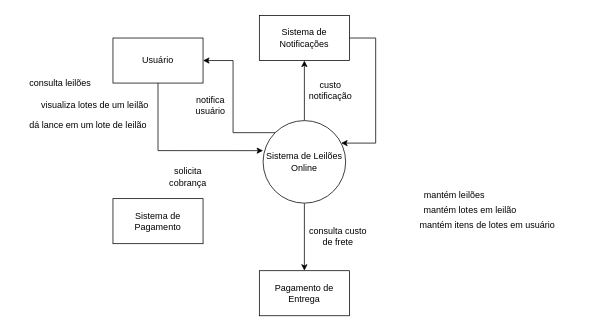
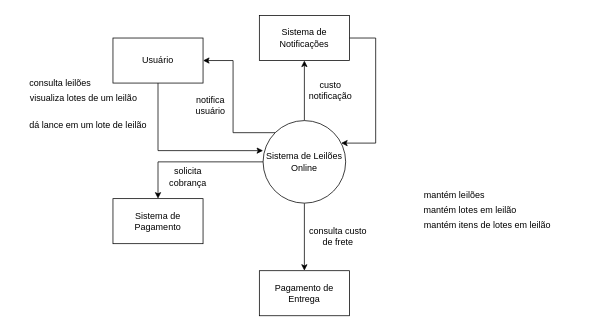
node "visualiza lotes de um leilão": moved (95, 105) -> (84, 98)
edge "Sistema de Leilões Online" -> "Sistema de Pagamento": added
node "mantém itens de lotes em usuário": label "mantém itens de lotes em usuário" -> "mantém itens de lotes em leilão"
